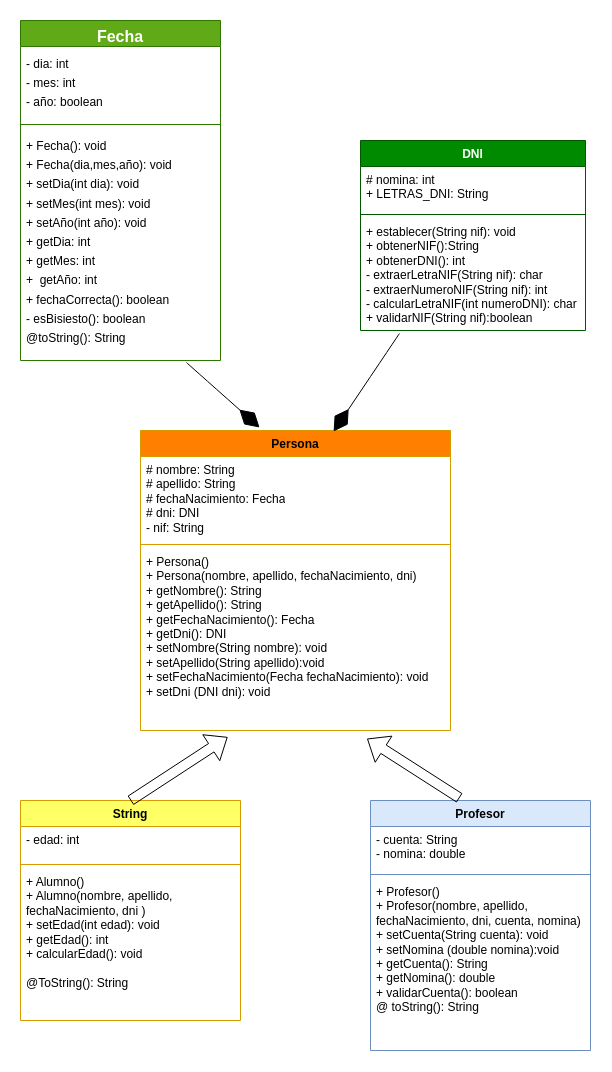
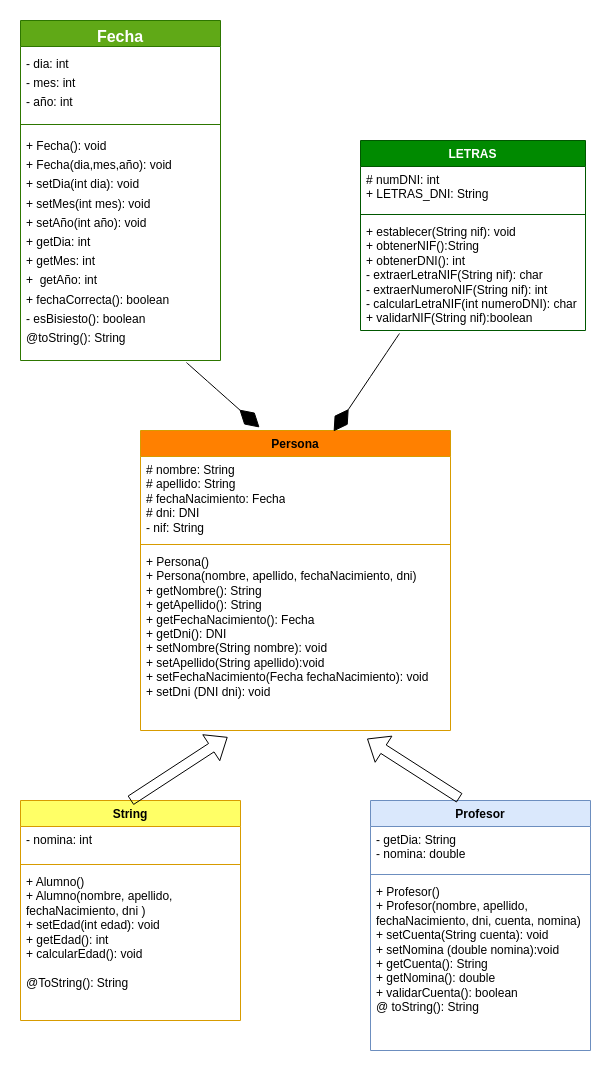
node "- dia: int - mes: int - año: boolean": label "- dia: int - mes: int - año: boolean" -> "- dia: int - mes: int - año: int"
node "DNI": label "DNI" -> "LETRAS"
node "# nomina: int + LETRAS_DNI: String": label "# nomina: int + LETRAS_DNI: String" -> "# numDNI: int + LETRAS_DNI: String"
node "- edad: int": label "- edad: int" -> "- nomina: int"
node "- cuenta: String - nomina: double": label "- cuenta: String - nomina: double" -> "- getDia: String - nomina: double"
